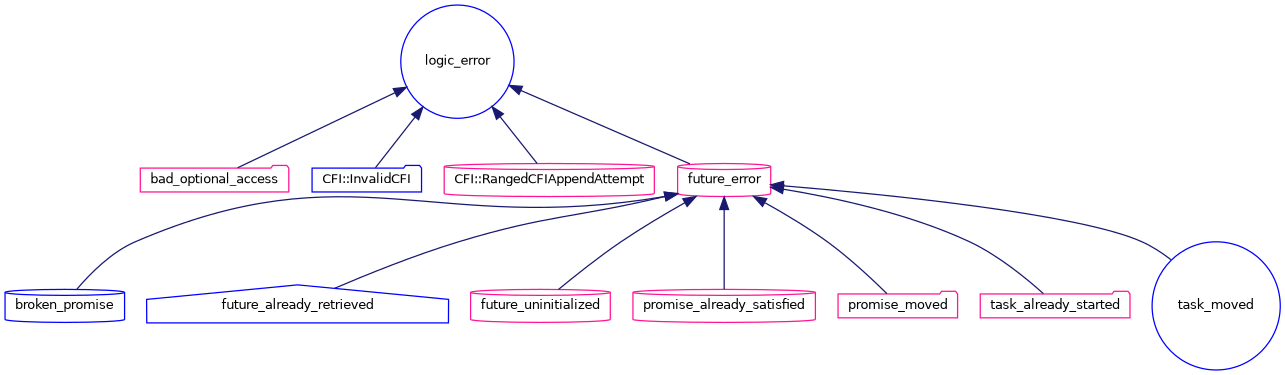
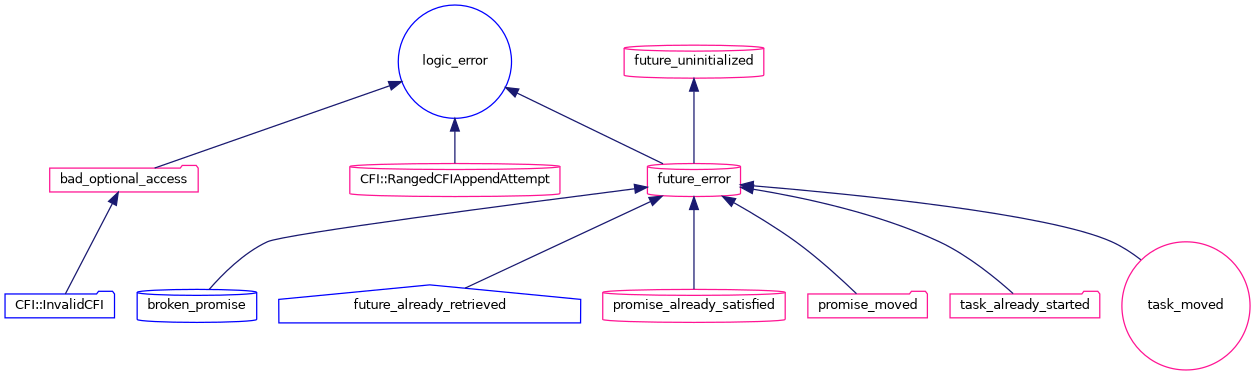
edge "CFI::InvalidCFI" -> "logic_error": now "CFI::InvalidCFI" -> "bad_optional_access"
edge "future_uninitialized" -> "future_error": reversed
node "task_moved": color blue -> deeppink
